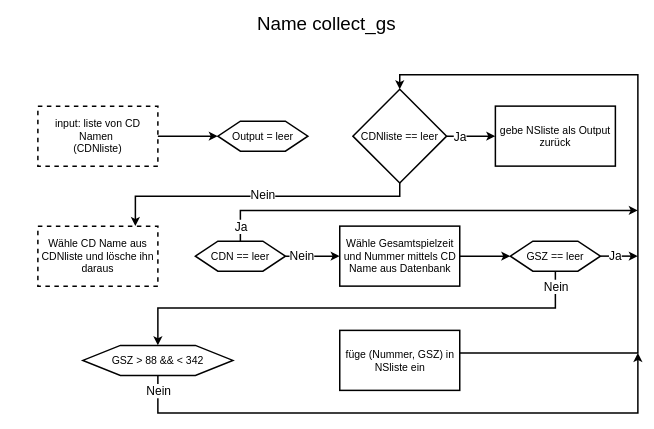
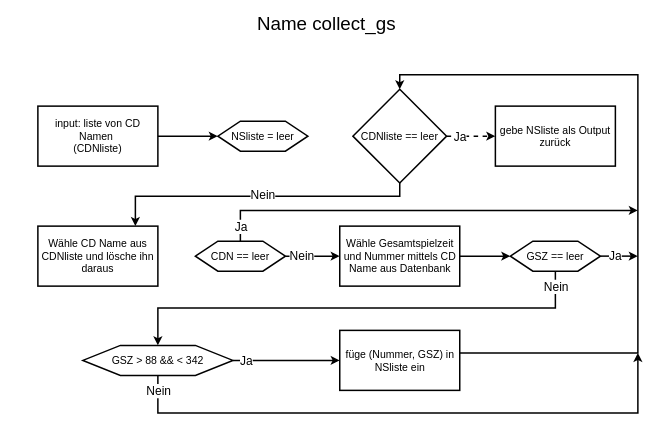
node "input: liste von CD Namen (CDNliste)": style dashed -> solid
node "Output = leer": label "Output = leer" -> "NSliste = leer"
edge "CDNliste == leer" -> "gebe NSliste als Output zurück": style solid -> dashed
node "Wähle CD Name aus CDNliste und lösche ihn daraus": style dashed -> solid
edge "GSZ > 88 && < 342" -> "füge (Nummer, GSZ) in NSliste ein": added, label "Ja"
